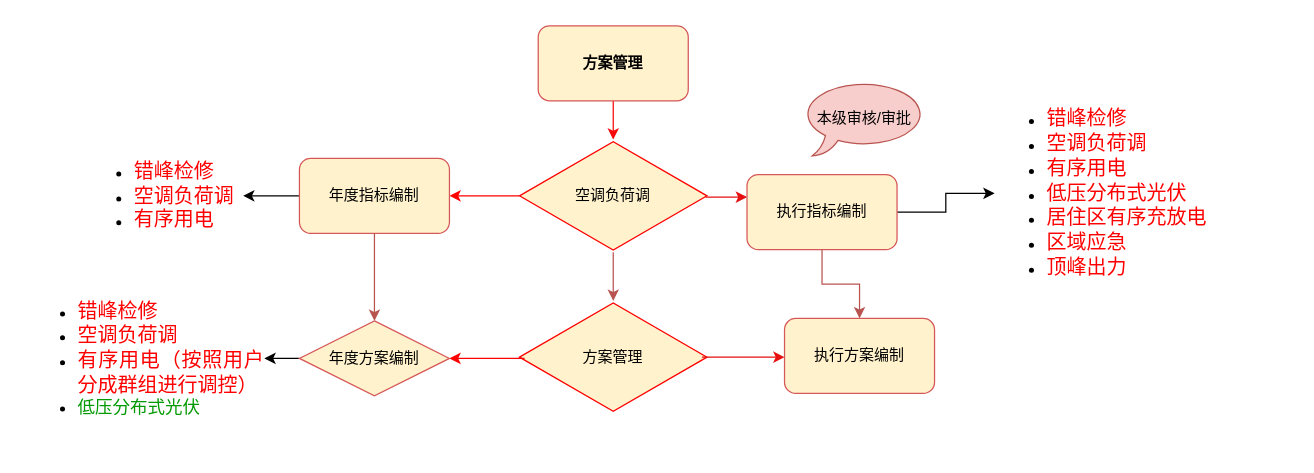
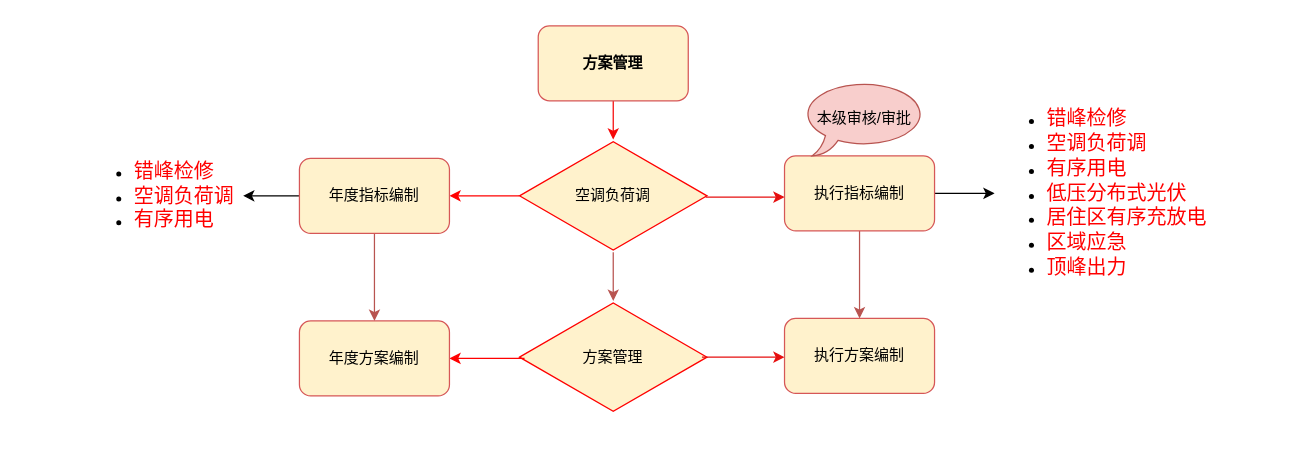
node "执行指标编制": moved (822, 212) -> (859, 193)
node "错峰检修 空调负荷调 有序用电（按照用户分成群组进行调控） 低压分布式光伏": removed
edge "年度方案编制" -> "错峰检修 空调负荷调 有序用电（按照用户分成群组进行调控） 低压分布式光伏": removed
node "年度方案编制": shape diamond -> rounded rectangle
